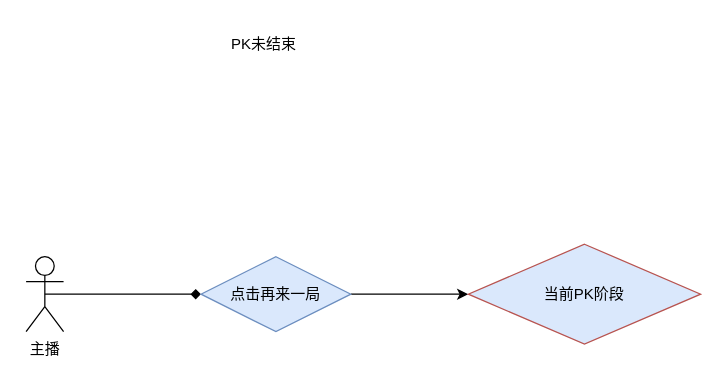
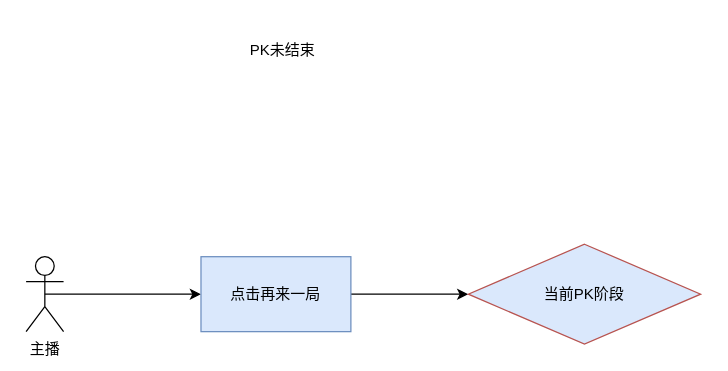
node "PK未结束": moved (263, 44) -> (282, 51)
edge "主播" -> "点击再来一局": arrowhead diamond -> classic
node "点击再来一局": shape diamond -> rectangle
